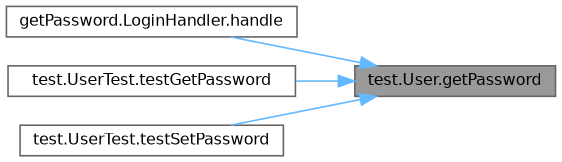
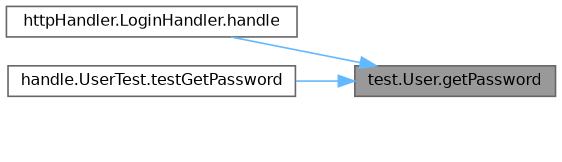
node "getPassword.LoginHandler.handle": label "getPassword.LoginHandler.handle" -> "httpHandler.LoginHandler.handle"
node "test.UserTest.testGetPassword": label "test.UserTest.testGetPassword" -> "handle.UserTest.testGetPassword"
node "test.UserTest.testSetPassword": removed
